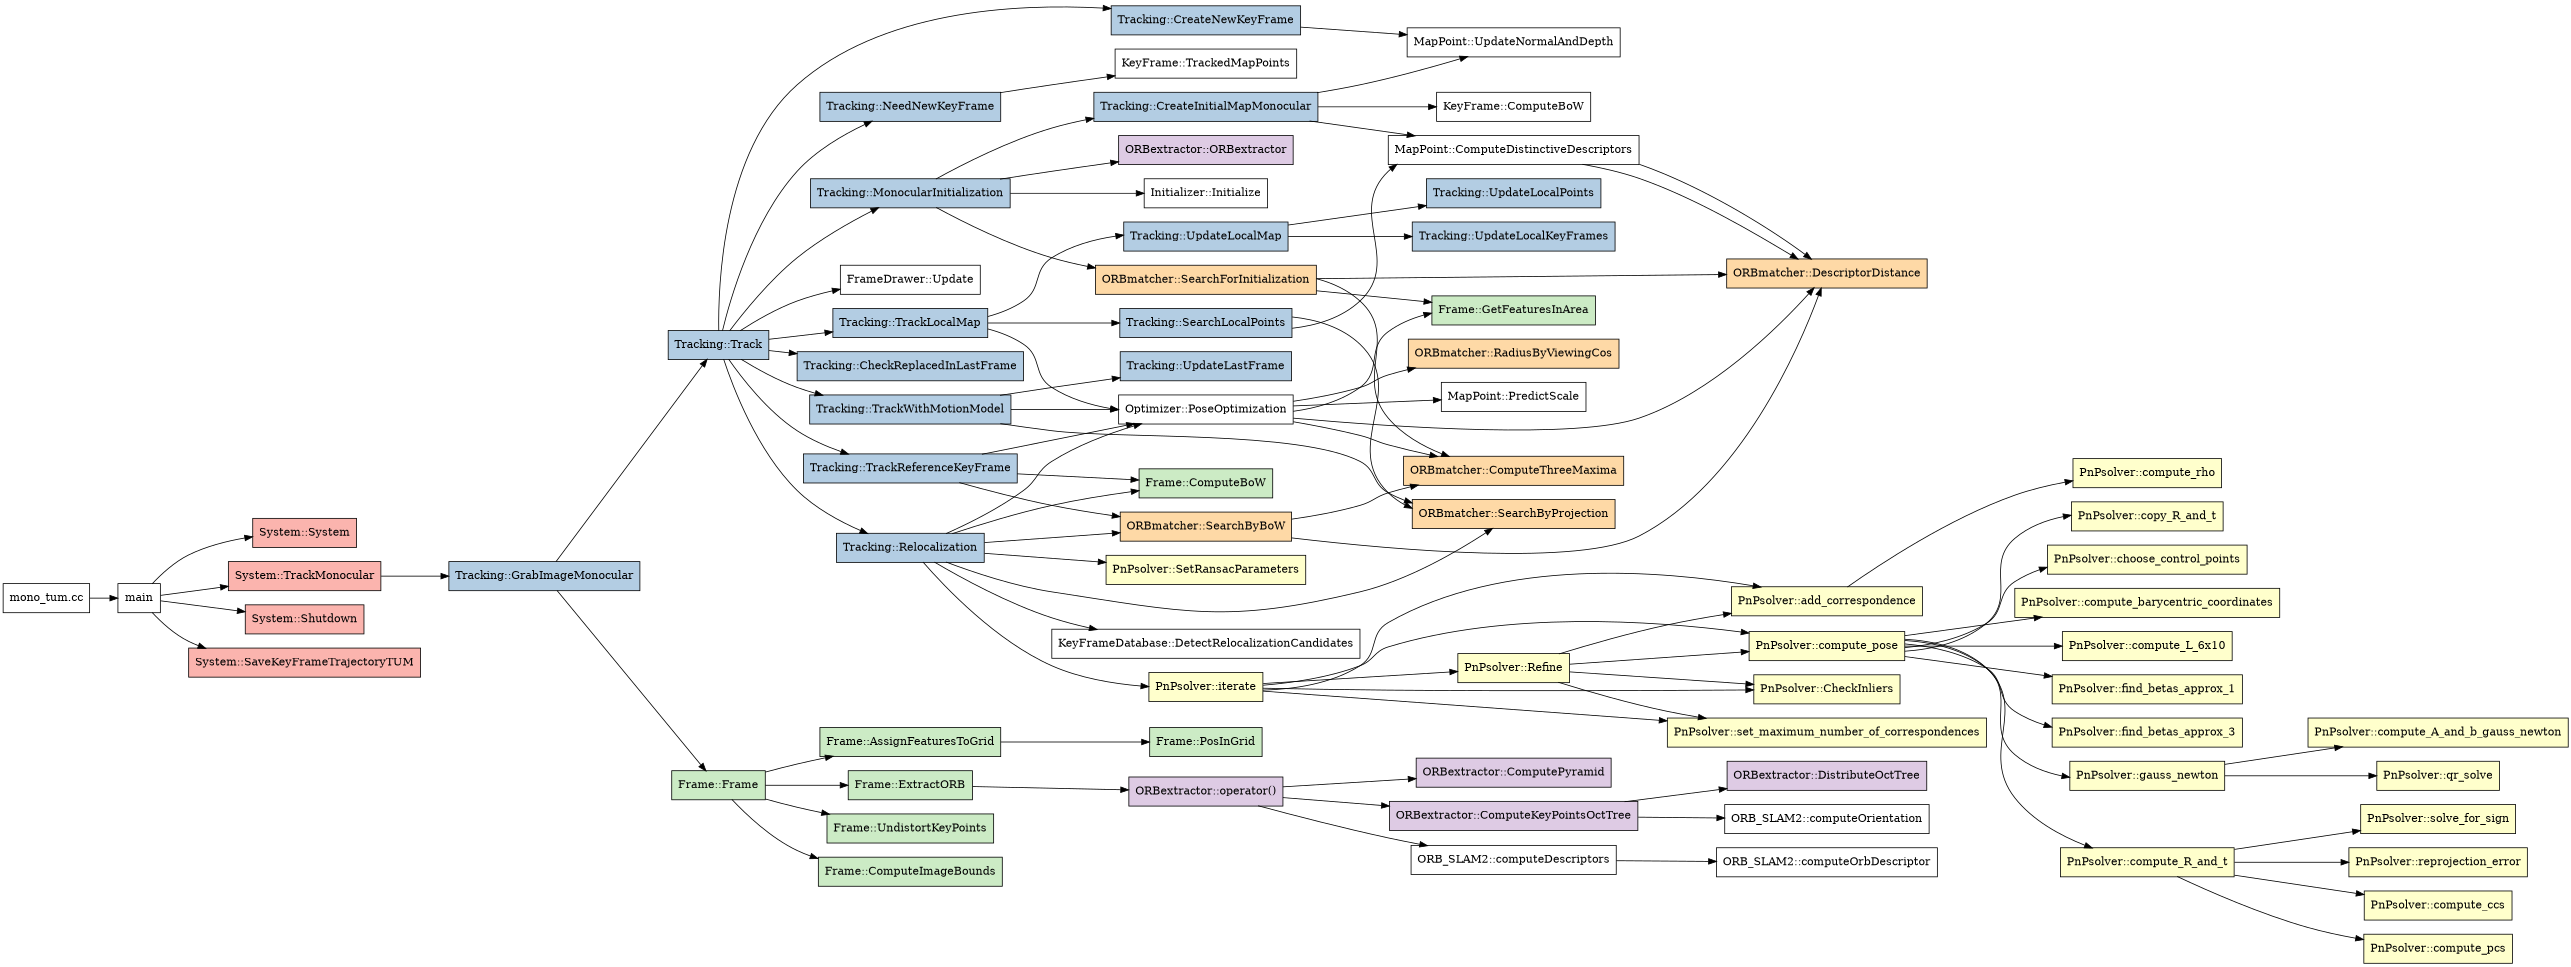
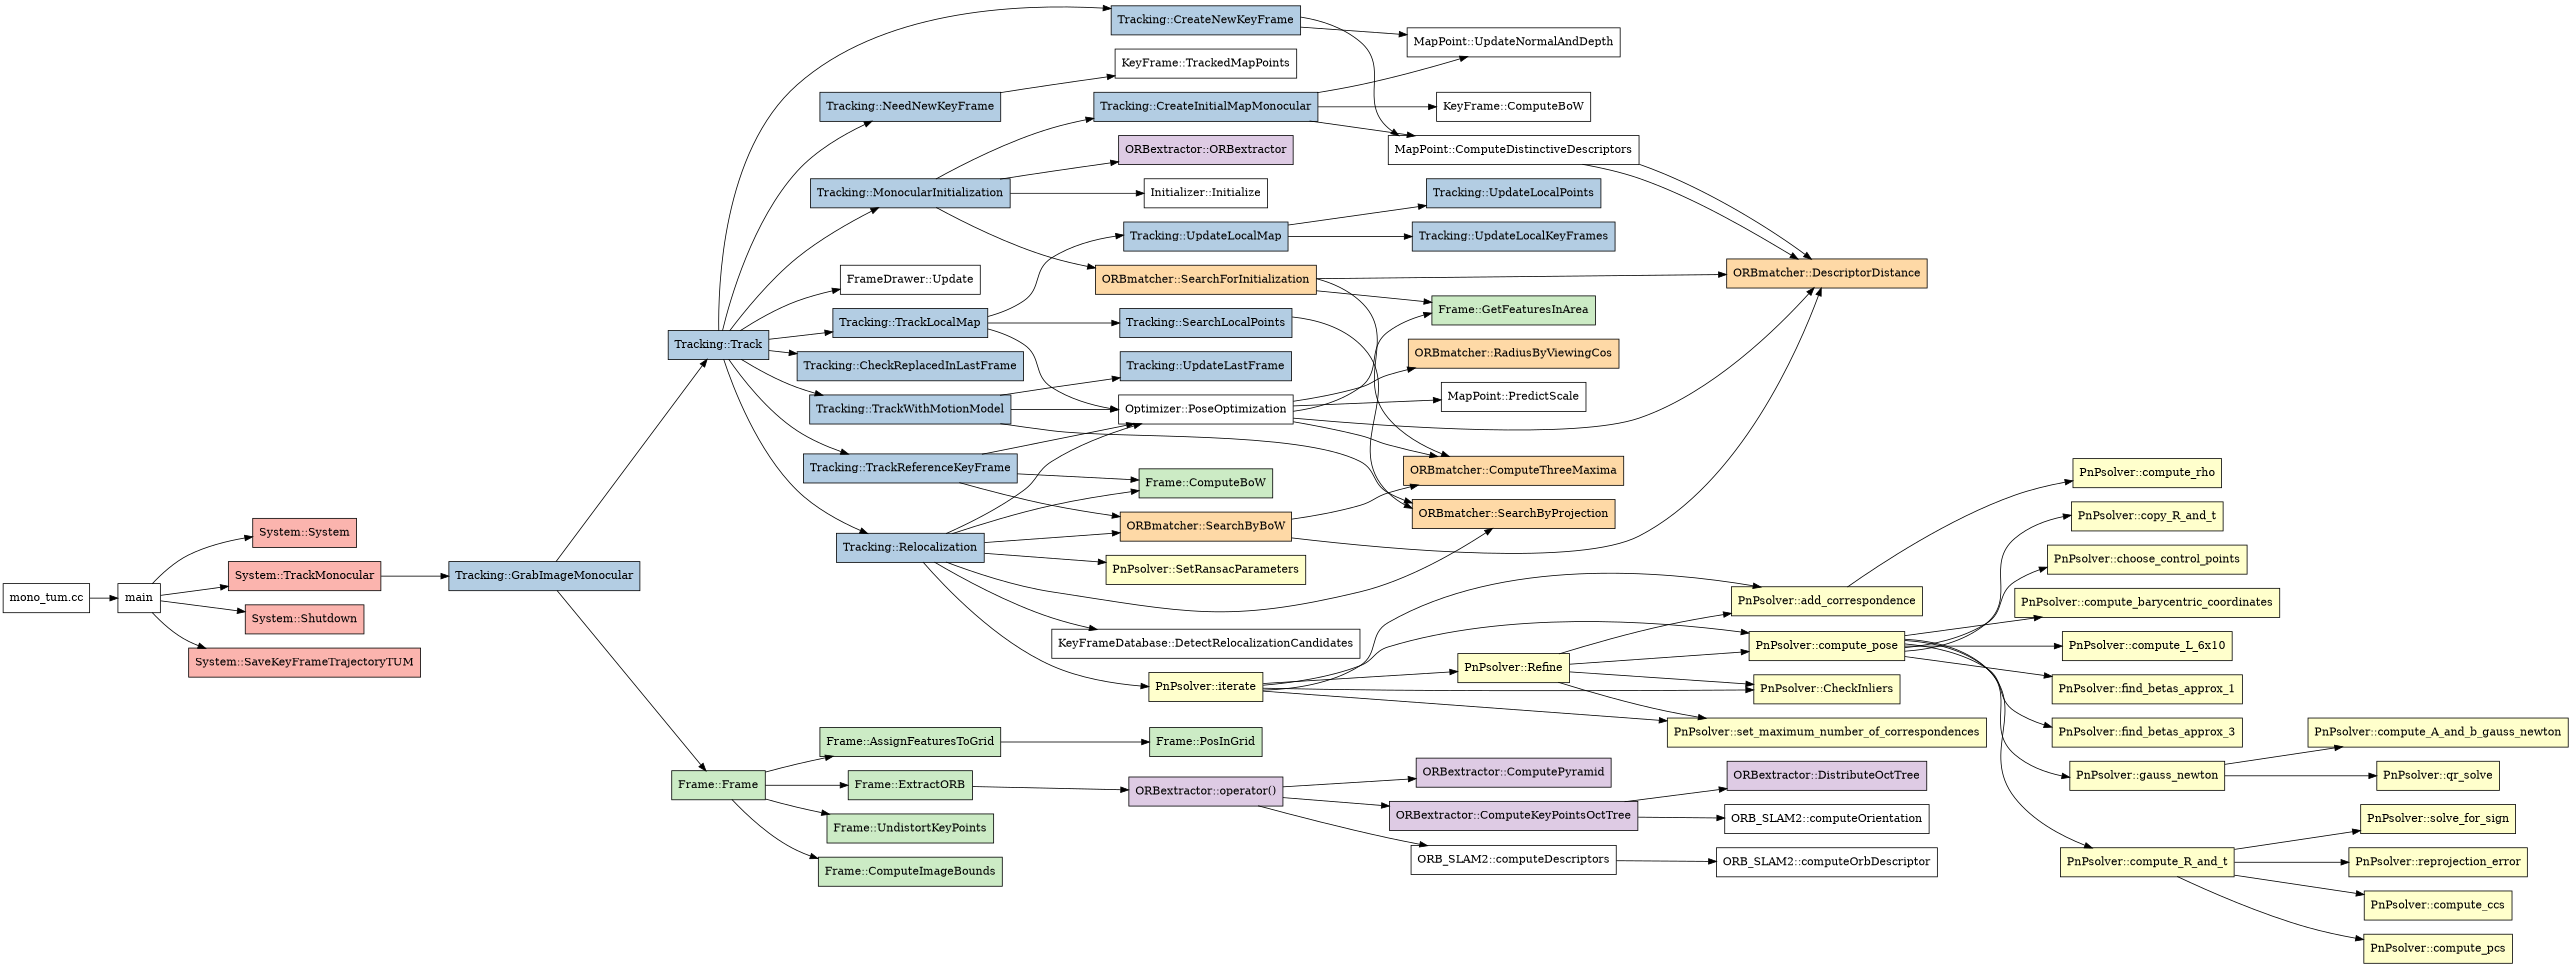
edge "Tracking::SearchLocalPoints" -> "MapPoint::ComputeDistinctiveDescriptors": now "Tracking::CreateNewKeyFrame" -> "MapPoint::ComputeDistinctiveDescriptors"
